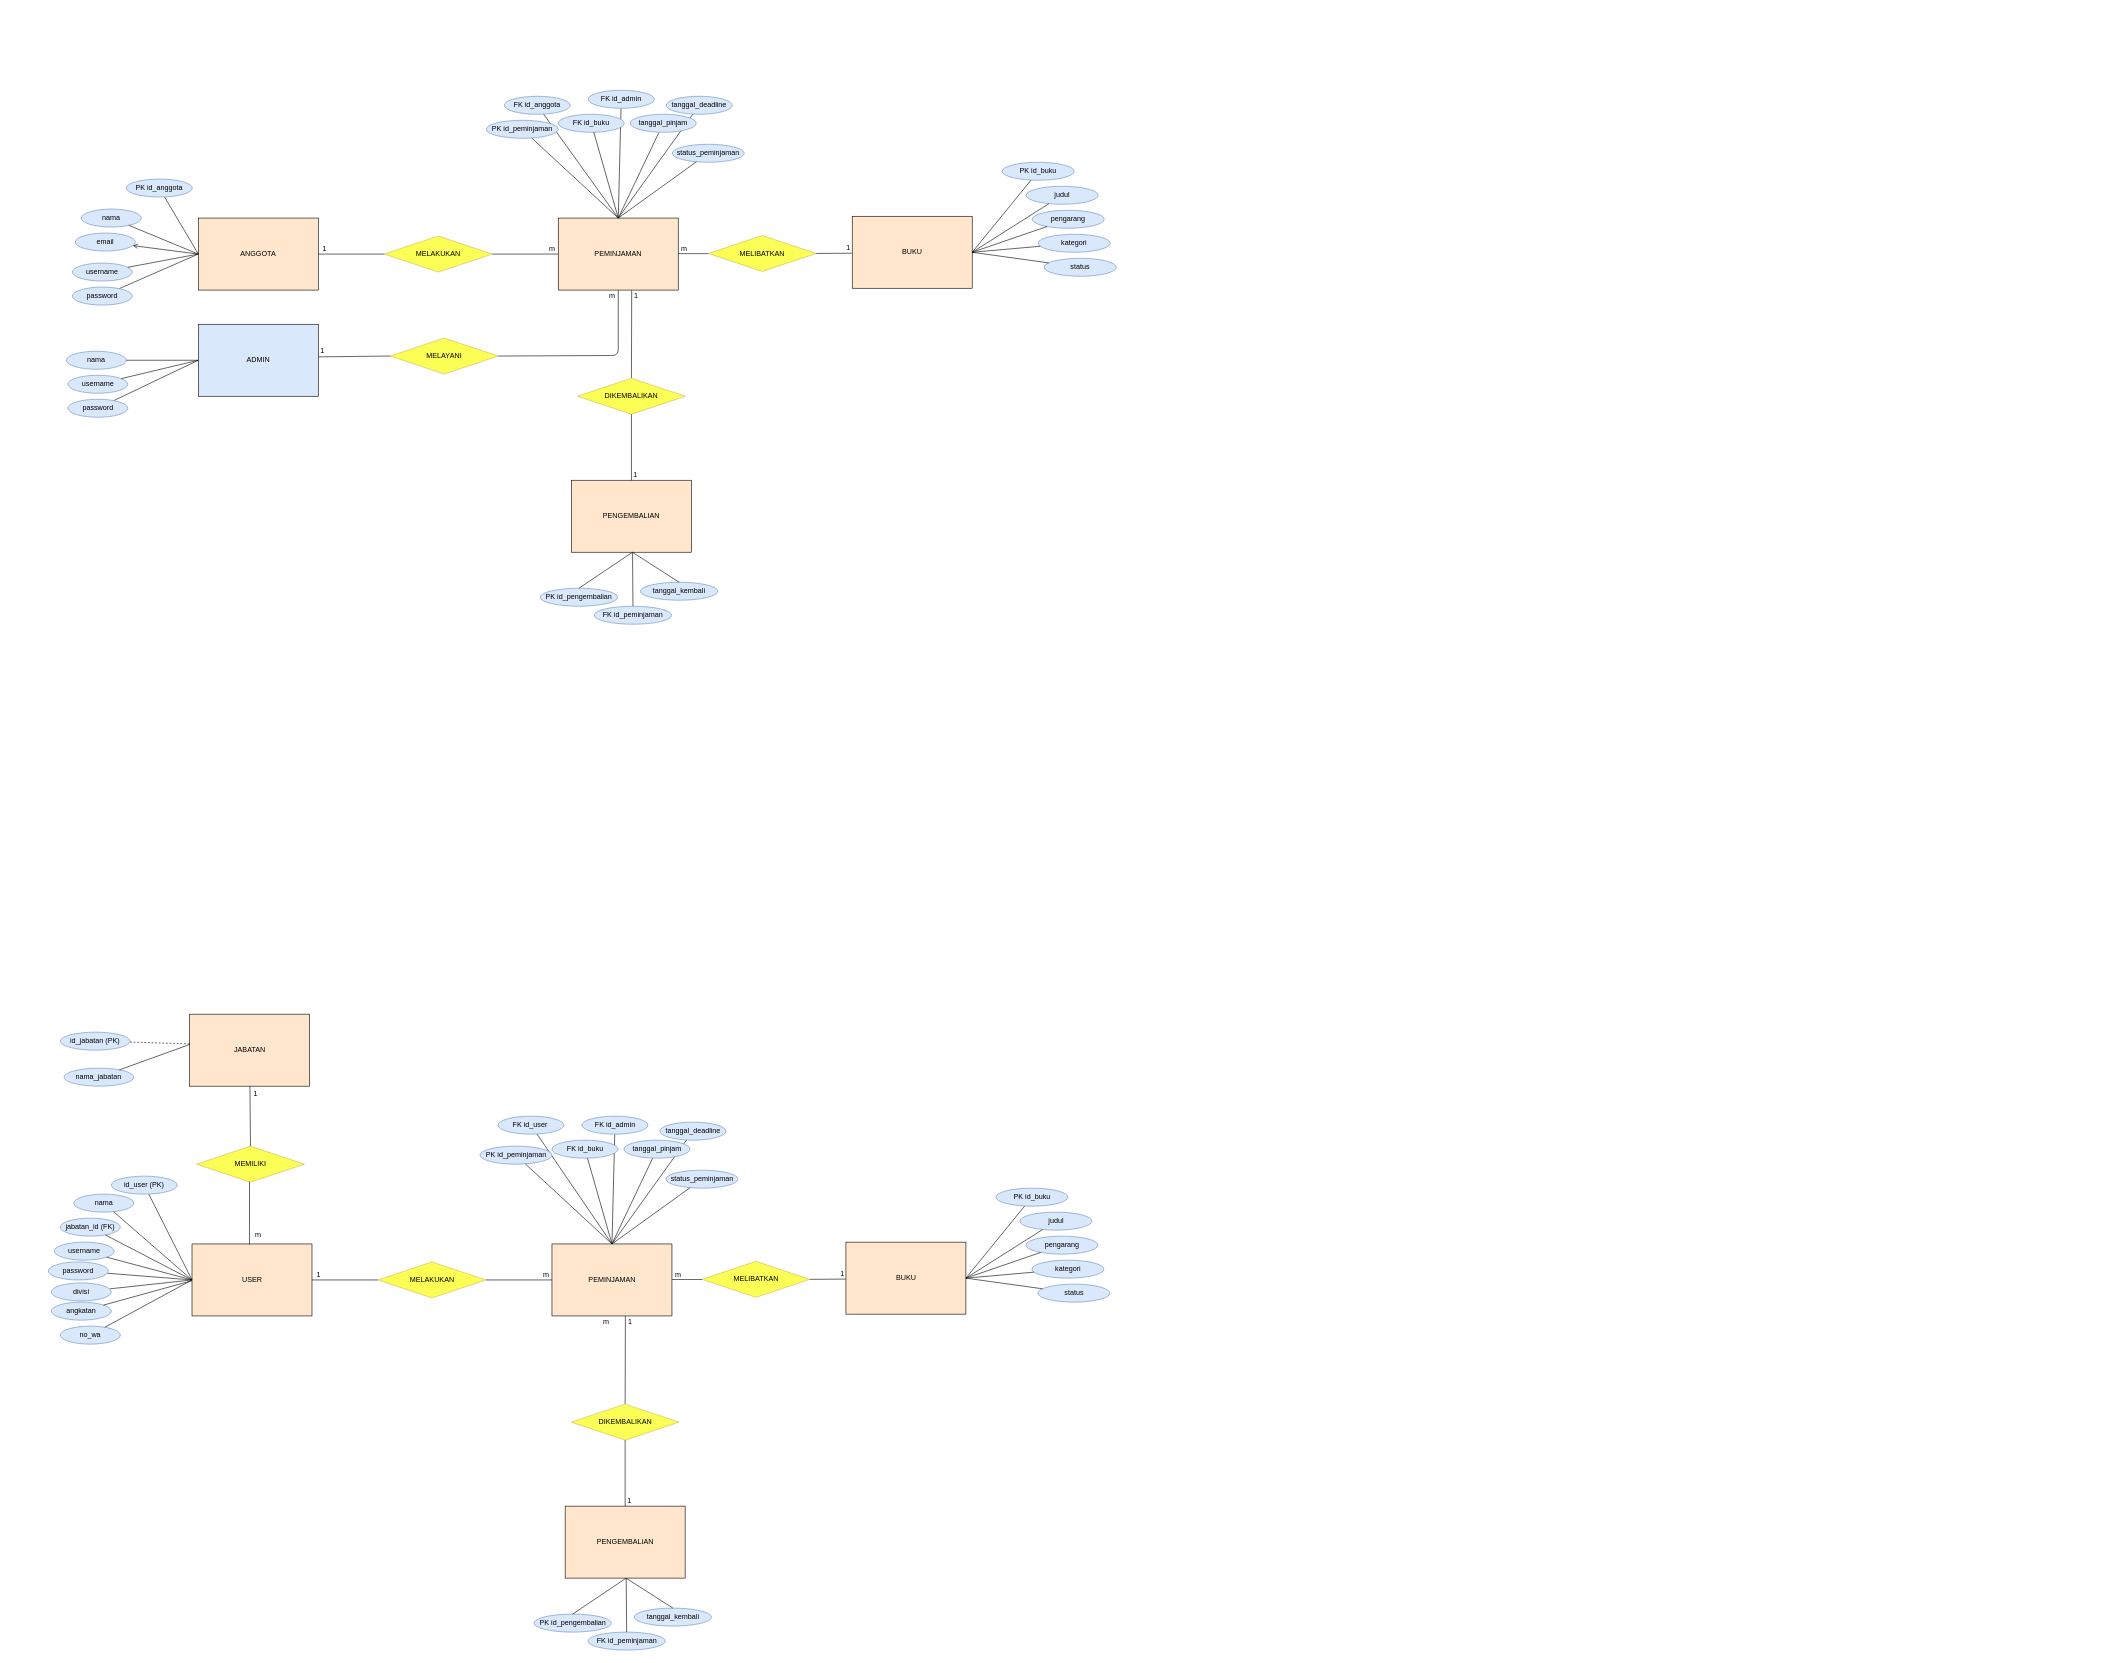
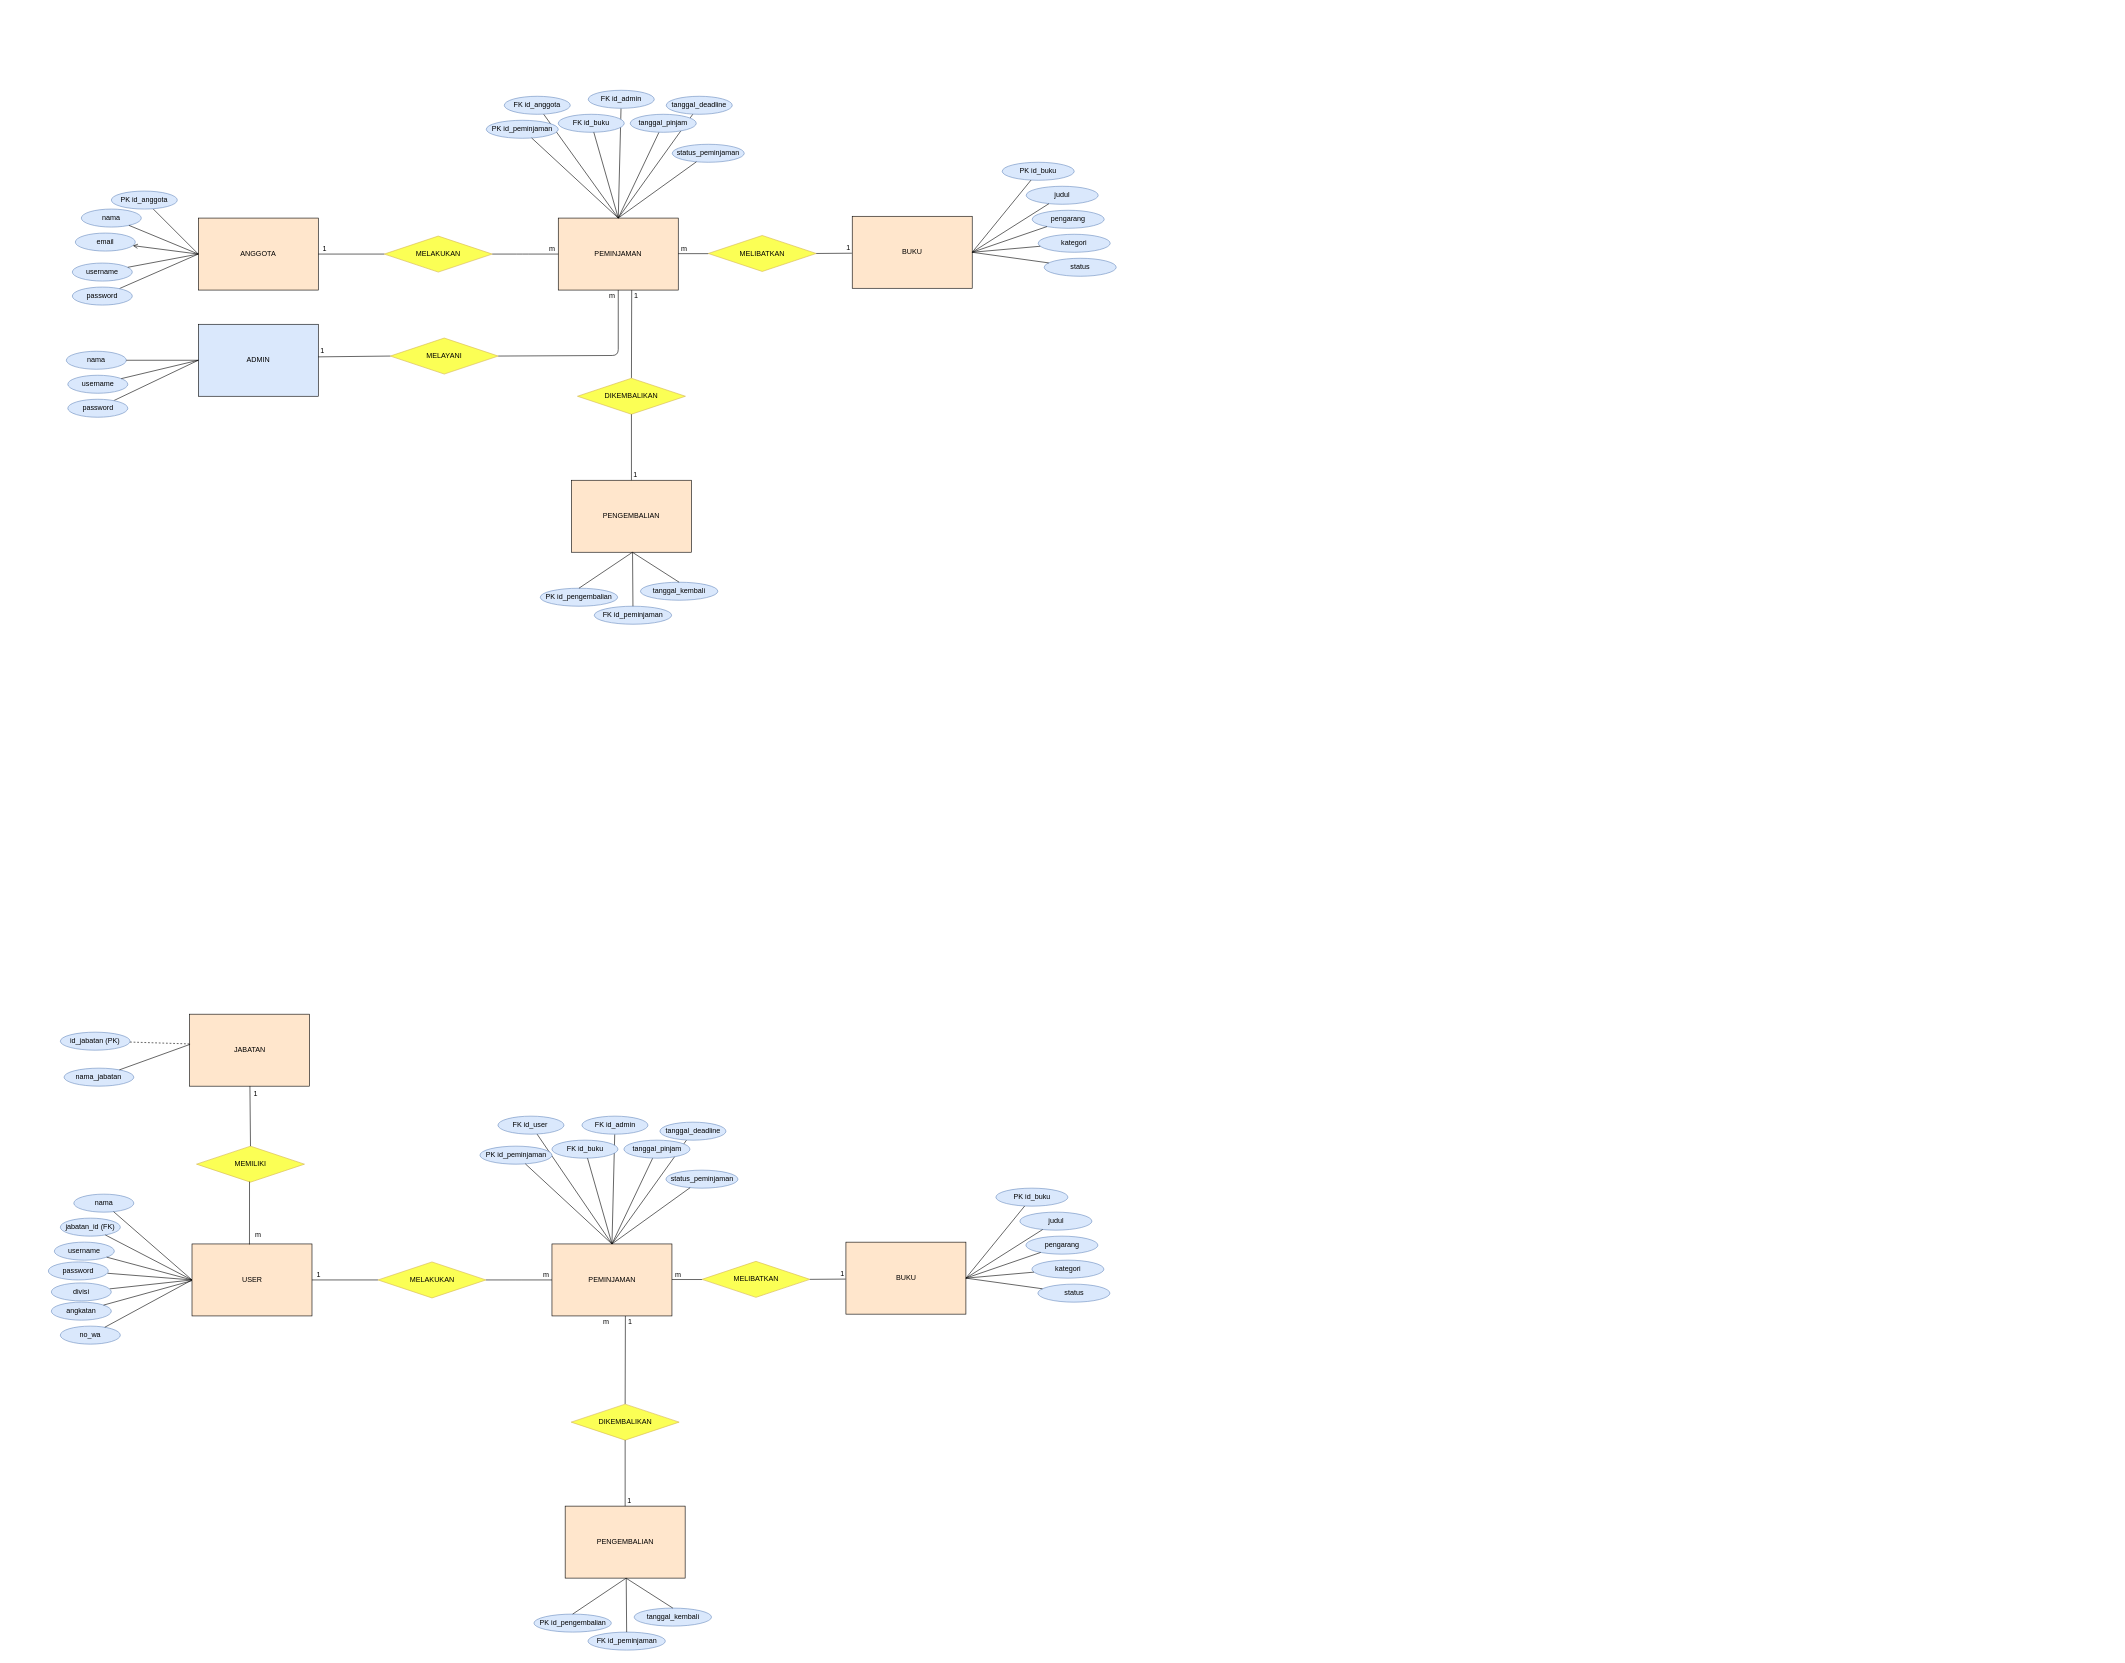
node "PK id_anggota": moved (159, 188) -> (144, 200)
node "id_user (PK)": removed
edge "id_user (PK)" -- "USER": removed
